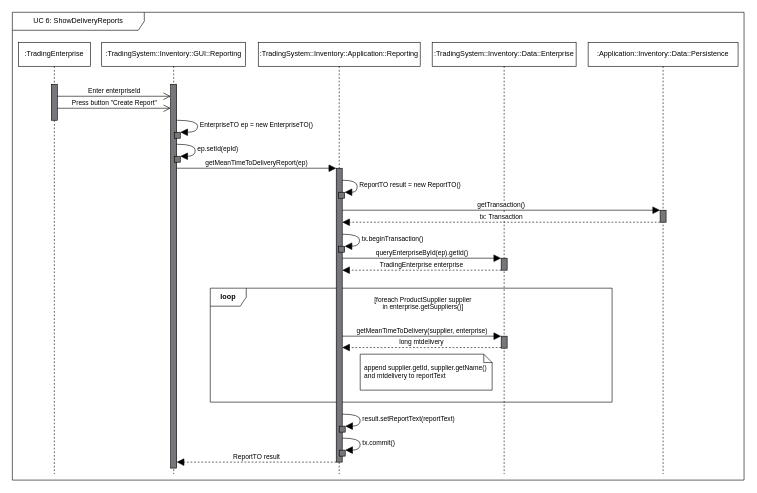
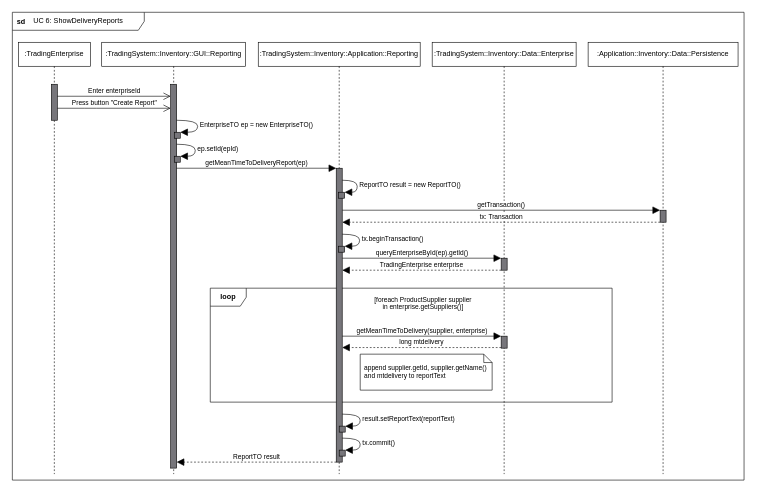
node "sd": added
